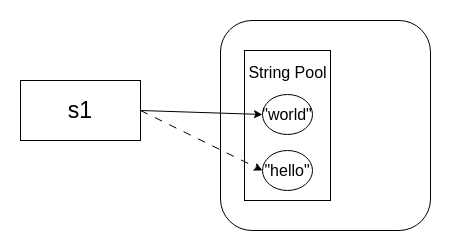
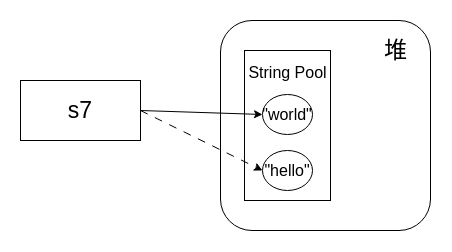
node "堆": added
node "s1": label "s1" -> "s7"
